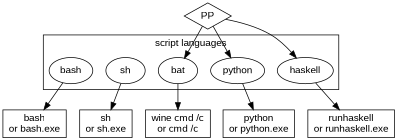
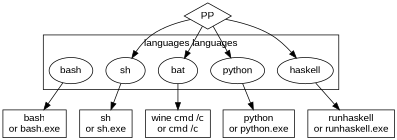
edge "PP" -> "sh": added
cluster "script languages": label "script languages" -> "languages languages"
